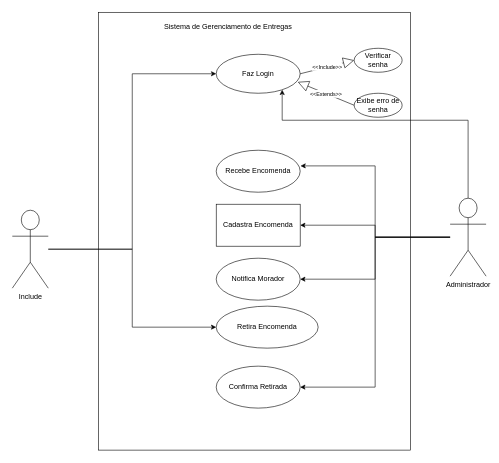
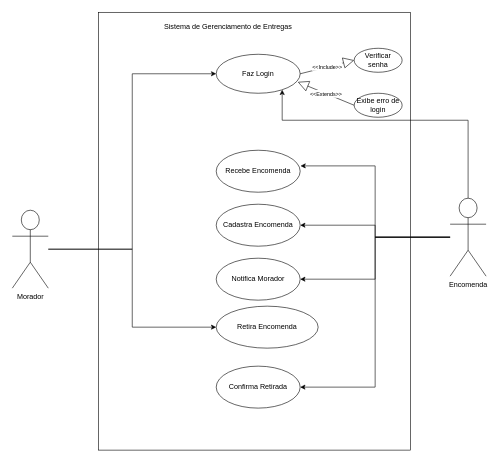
node "Exibe erro de senha": label "Exibe erro de senha" -> "Exibe erro de login"
node "Cadastra Encomenda": shape rectangle -> ellipse
node "Administrador": label "Administrador" -> "Encomenda"
node "Include": label "Include" -> "Morador"
